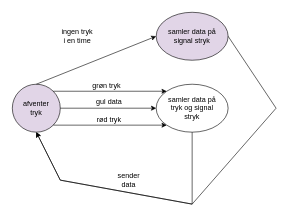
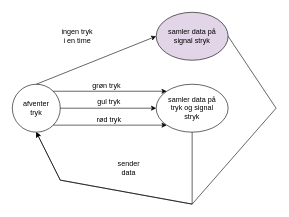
node "gul data": label "gul data" -> "gul tryk"
node "afventer tryk": fillcolor #e1d5e7 -> #ffffff
node "sender data": moved (129, 180) -> (129, 168)
